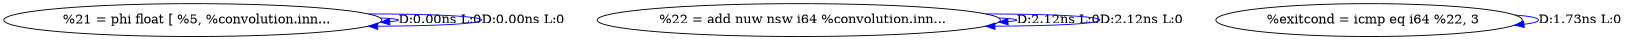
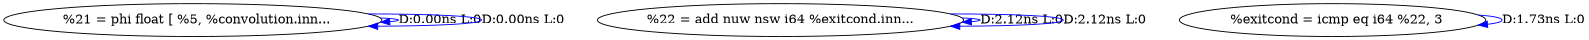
node "%22 = add nuw nsw i64 %convolution.inn...": label "%22 = add nuw nsw i64 %convolution.inn..." -> "%22 = add nuw nsw i64 %exitcond.inn..."
